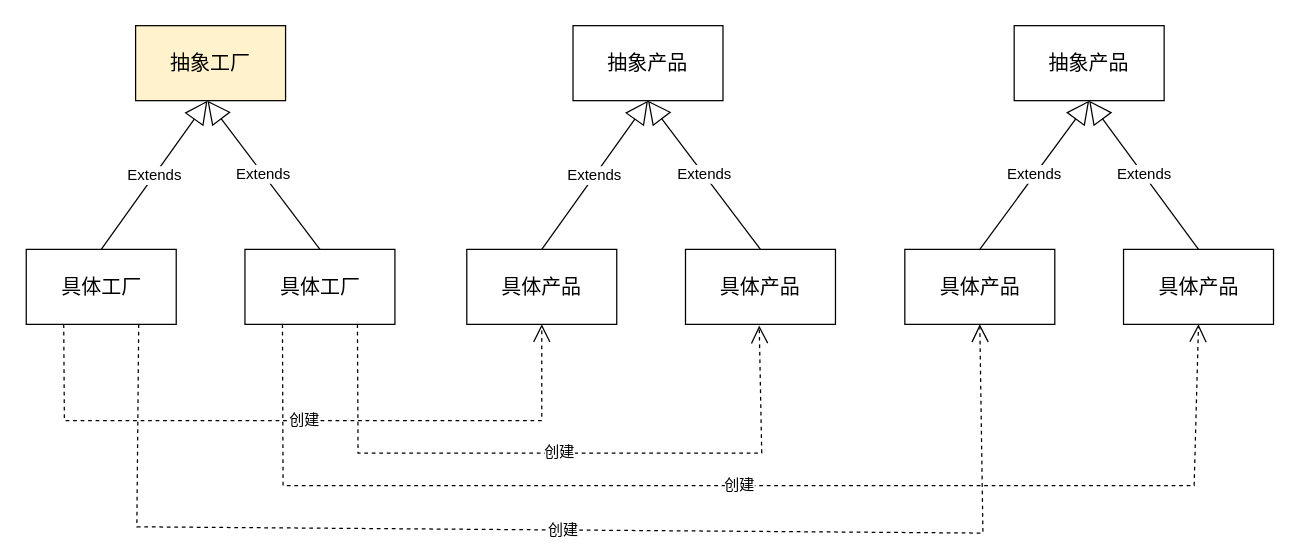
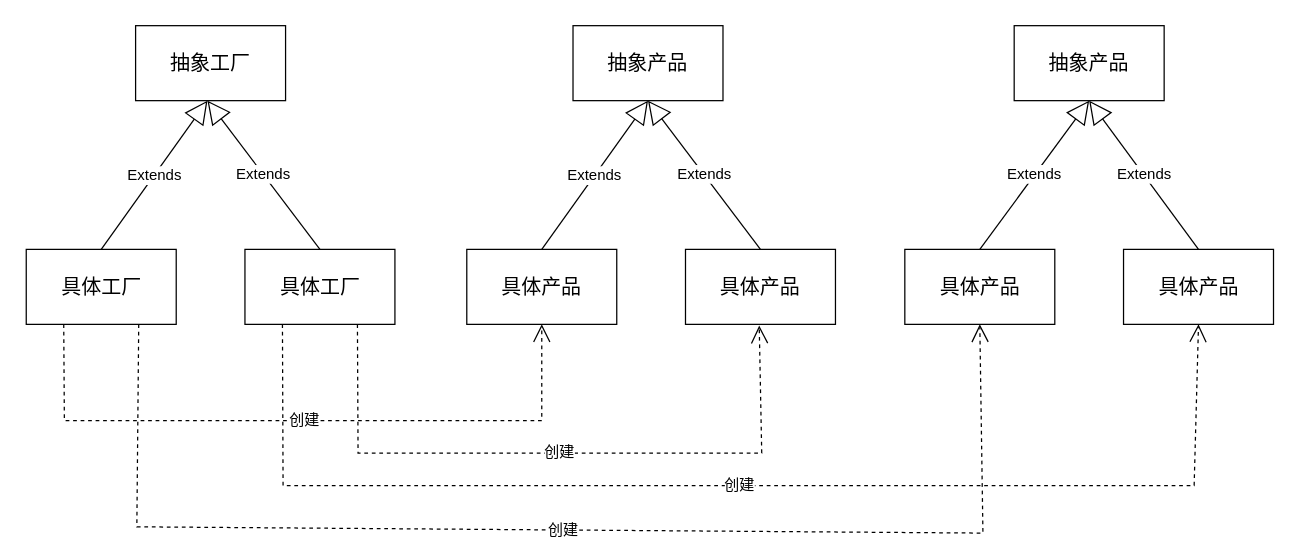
node "抽象工厂": fillcolor #fff2cc -> #ffffff
